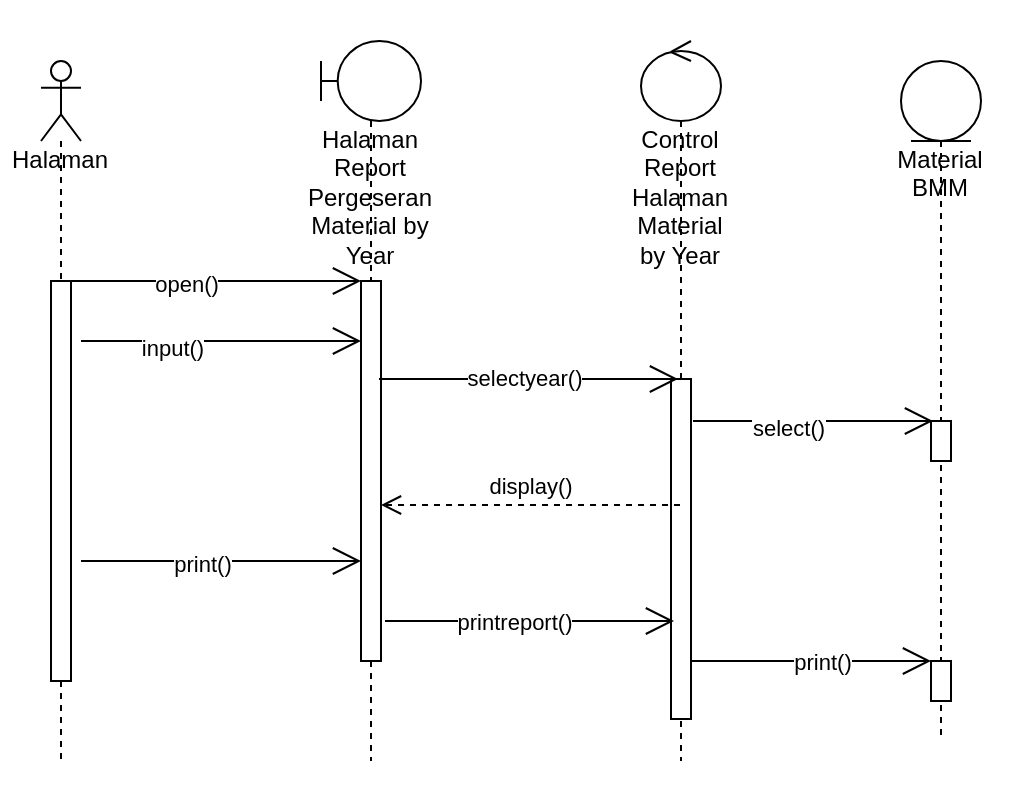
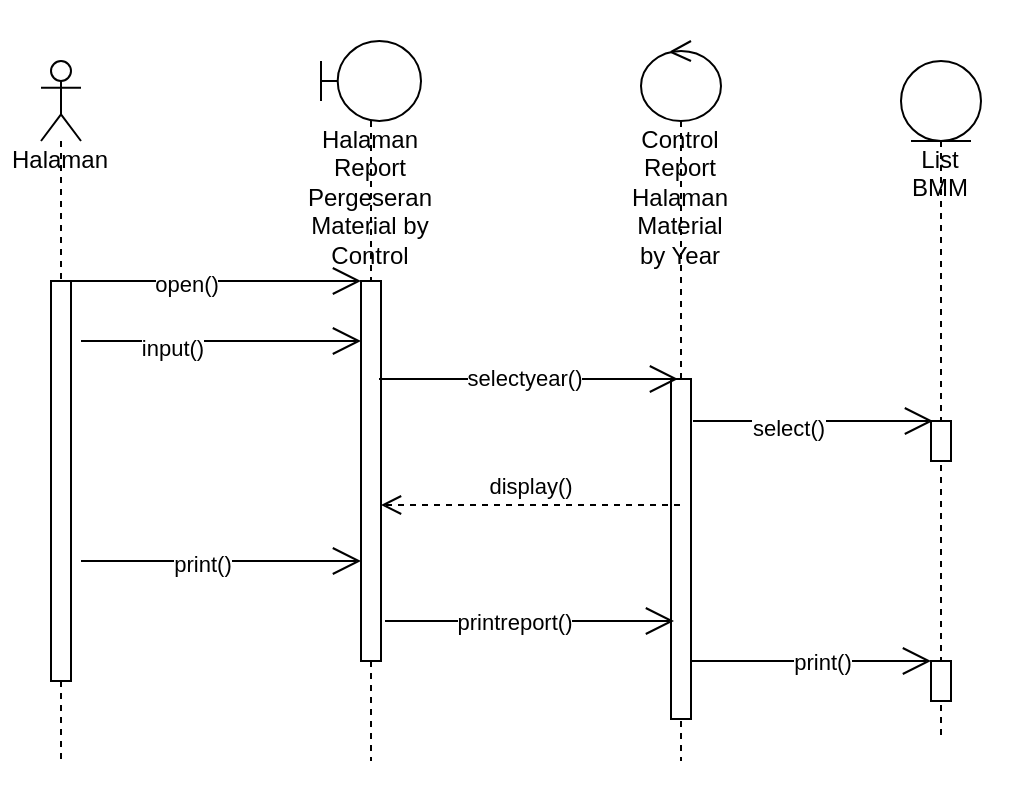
node "Material BMM": label "Material BMM" -> "List BMM"
node "Halaman Report Pergeseran Material by Year": label "Halaman Report Pergeseran Material by Year" -> "Halaman Report Pergeseran Material by Control"
